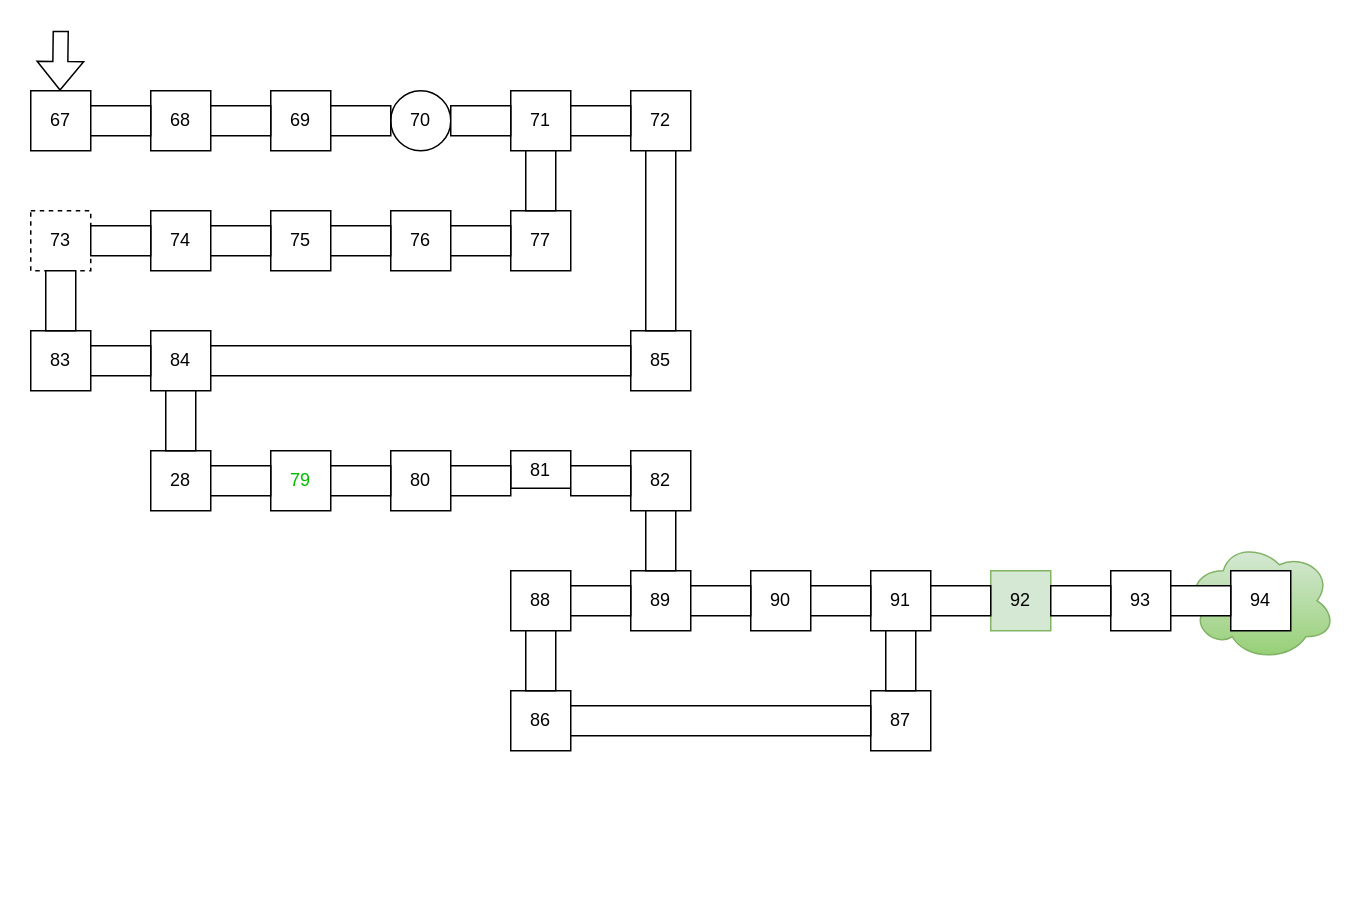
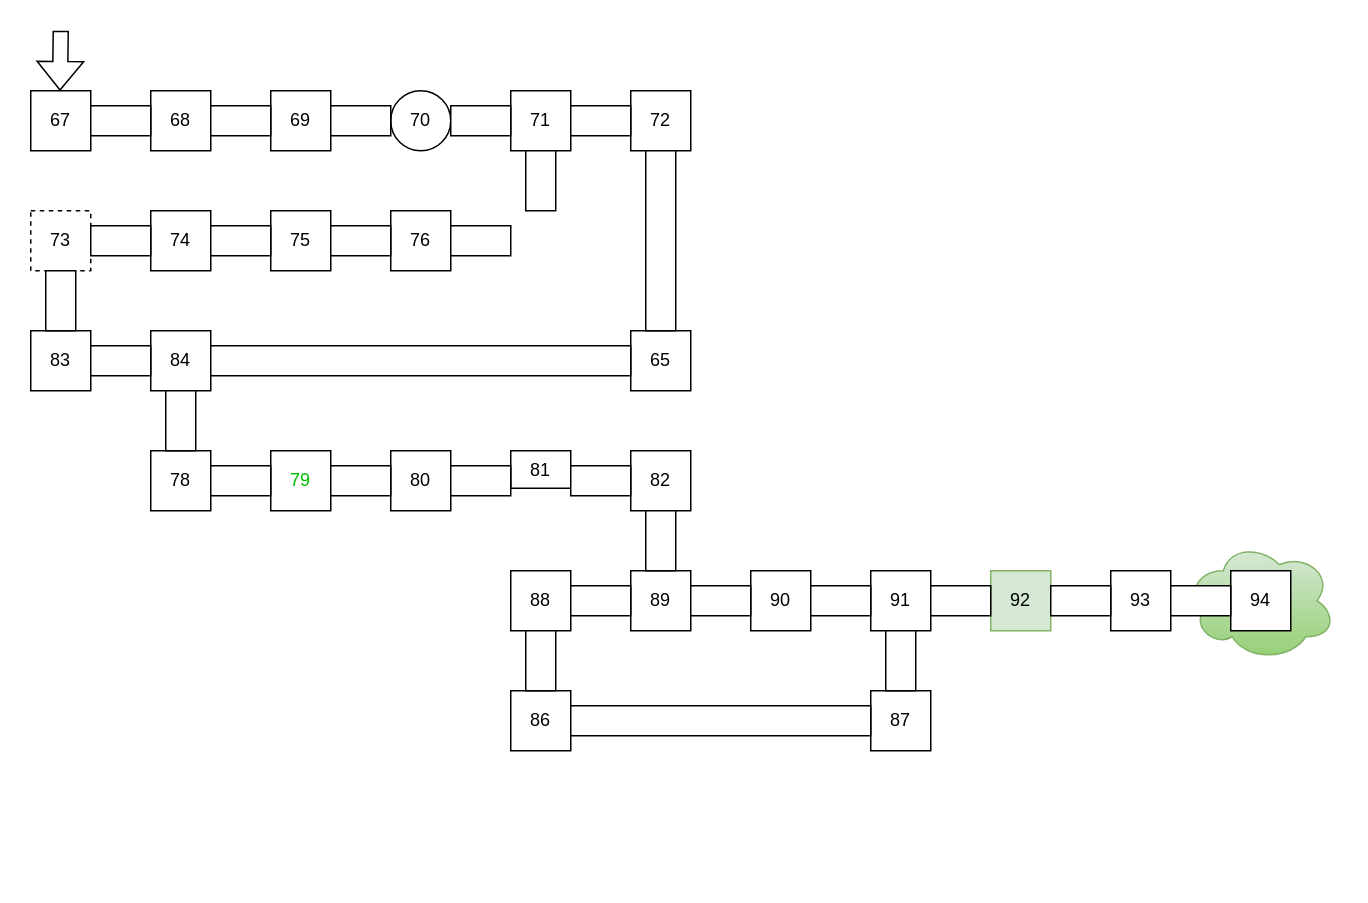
node "77": removed
node "85": label "85" -> "65"
node "28": label "28" -> "78"
